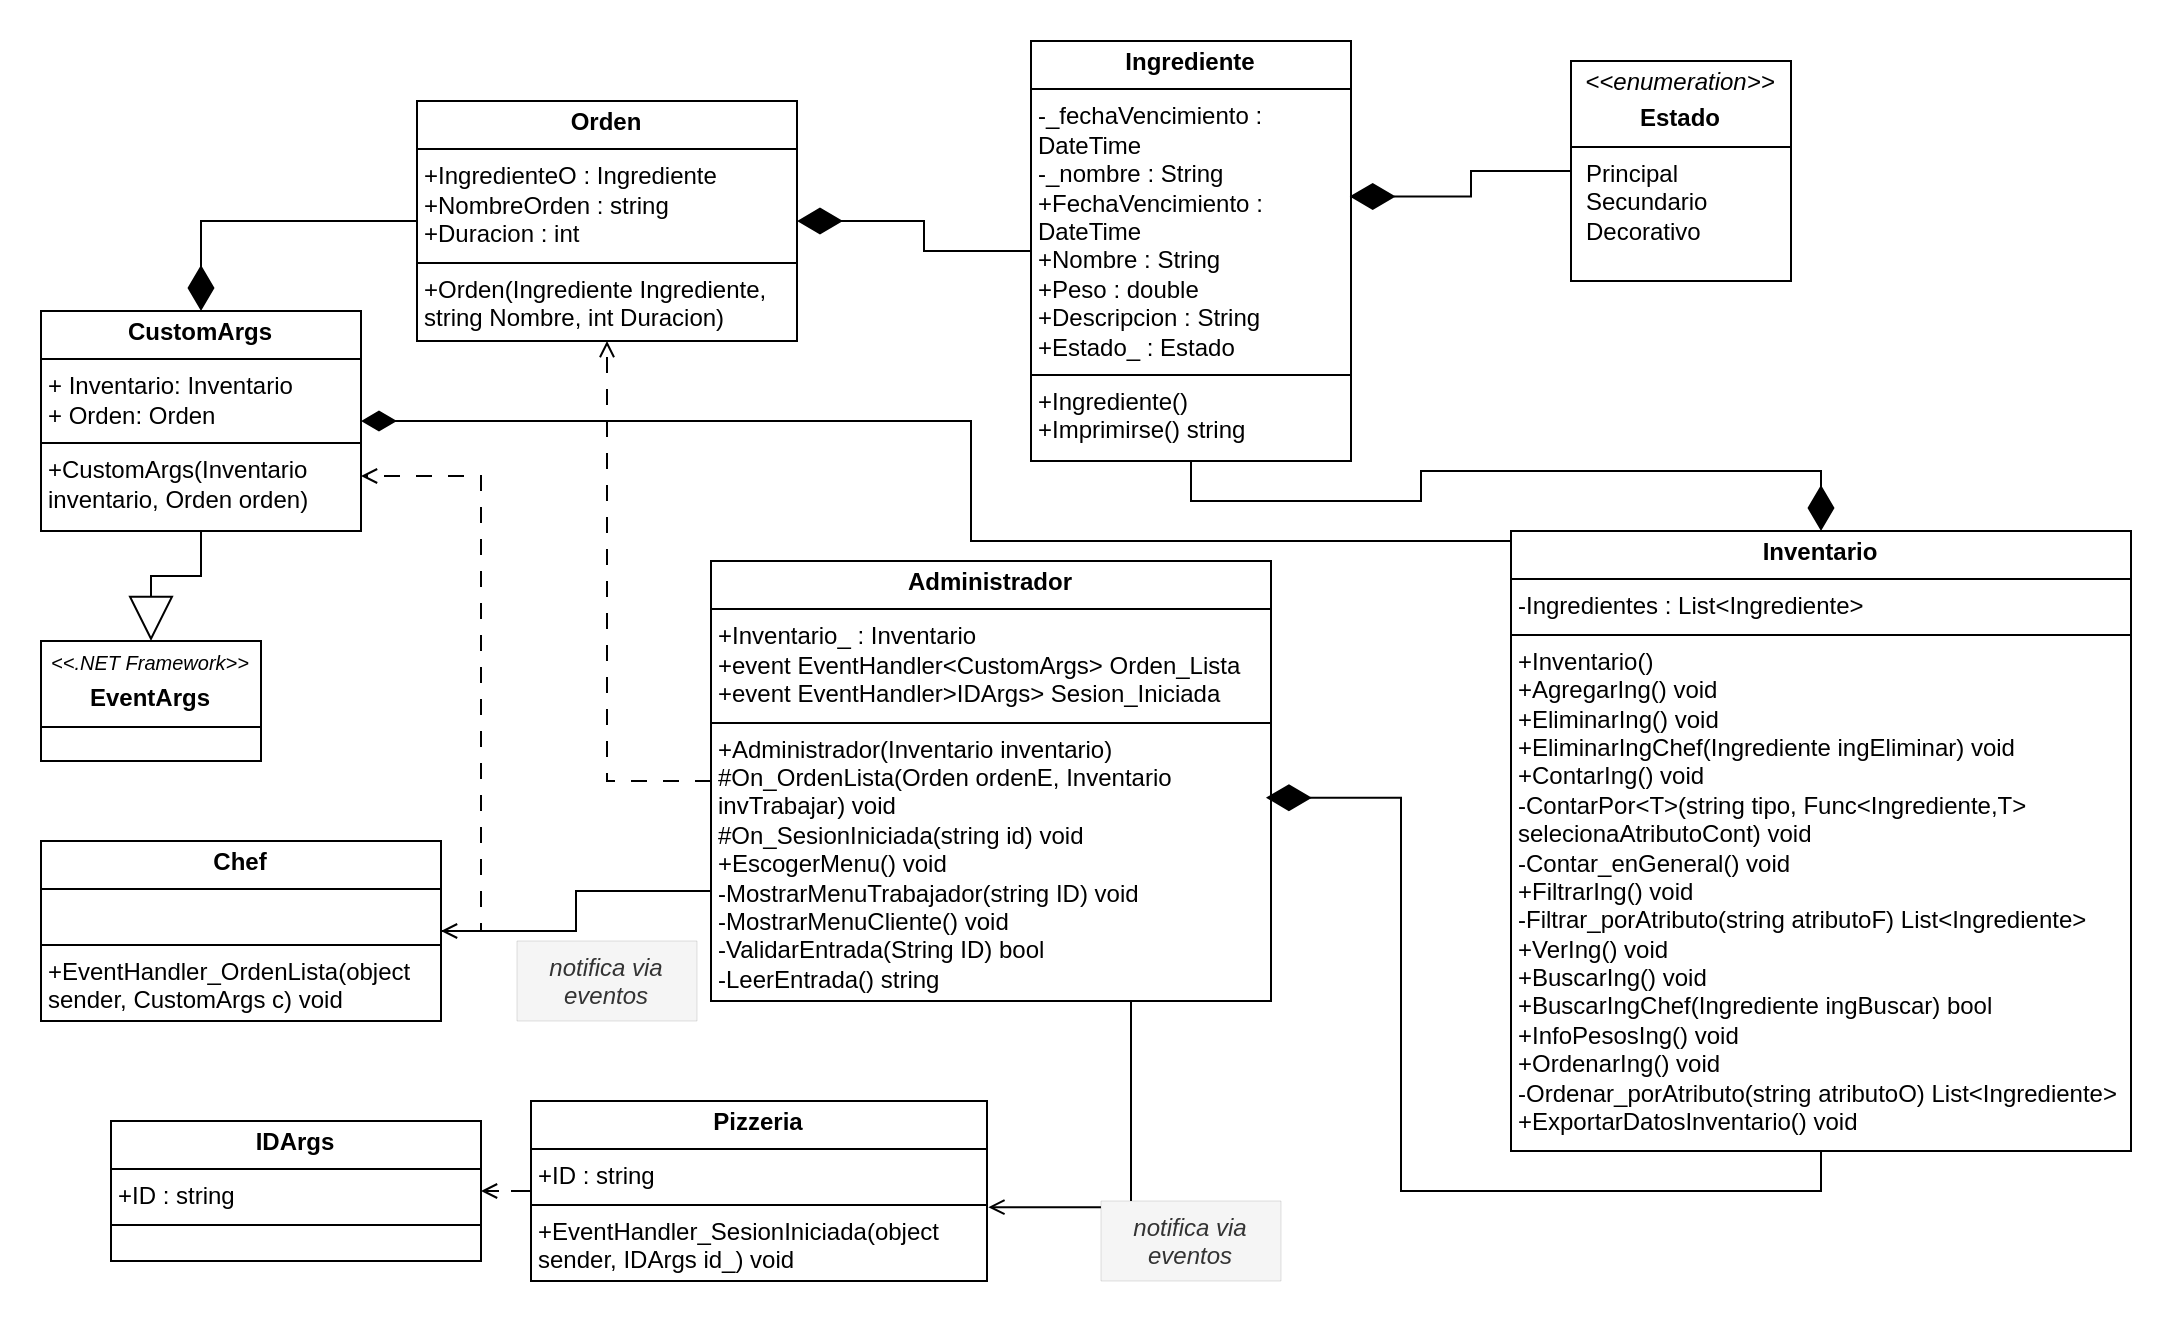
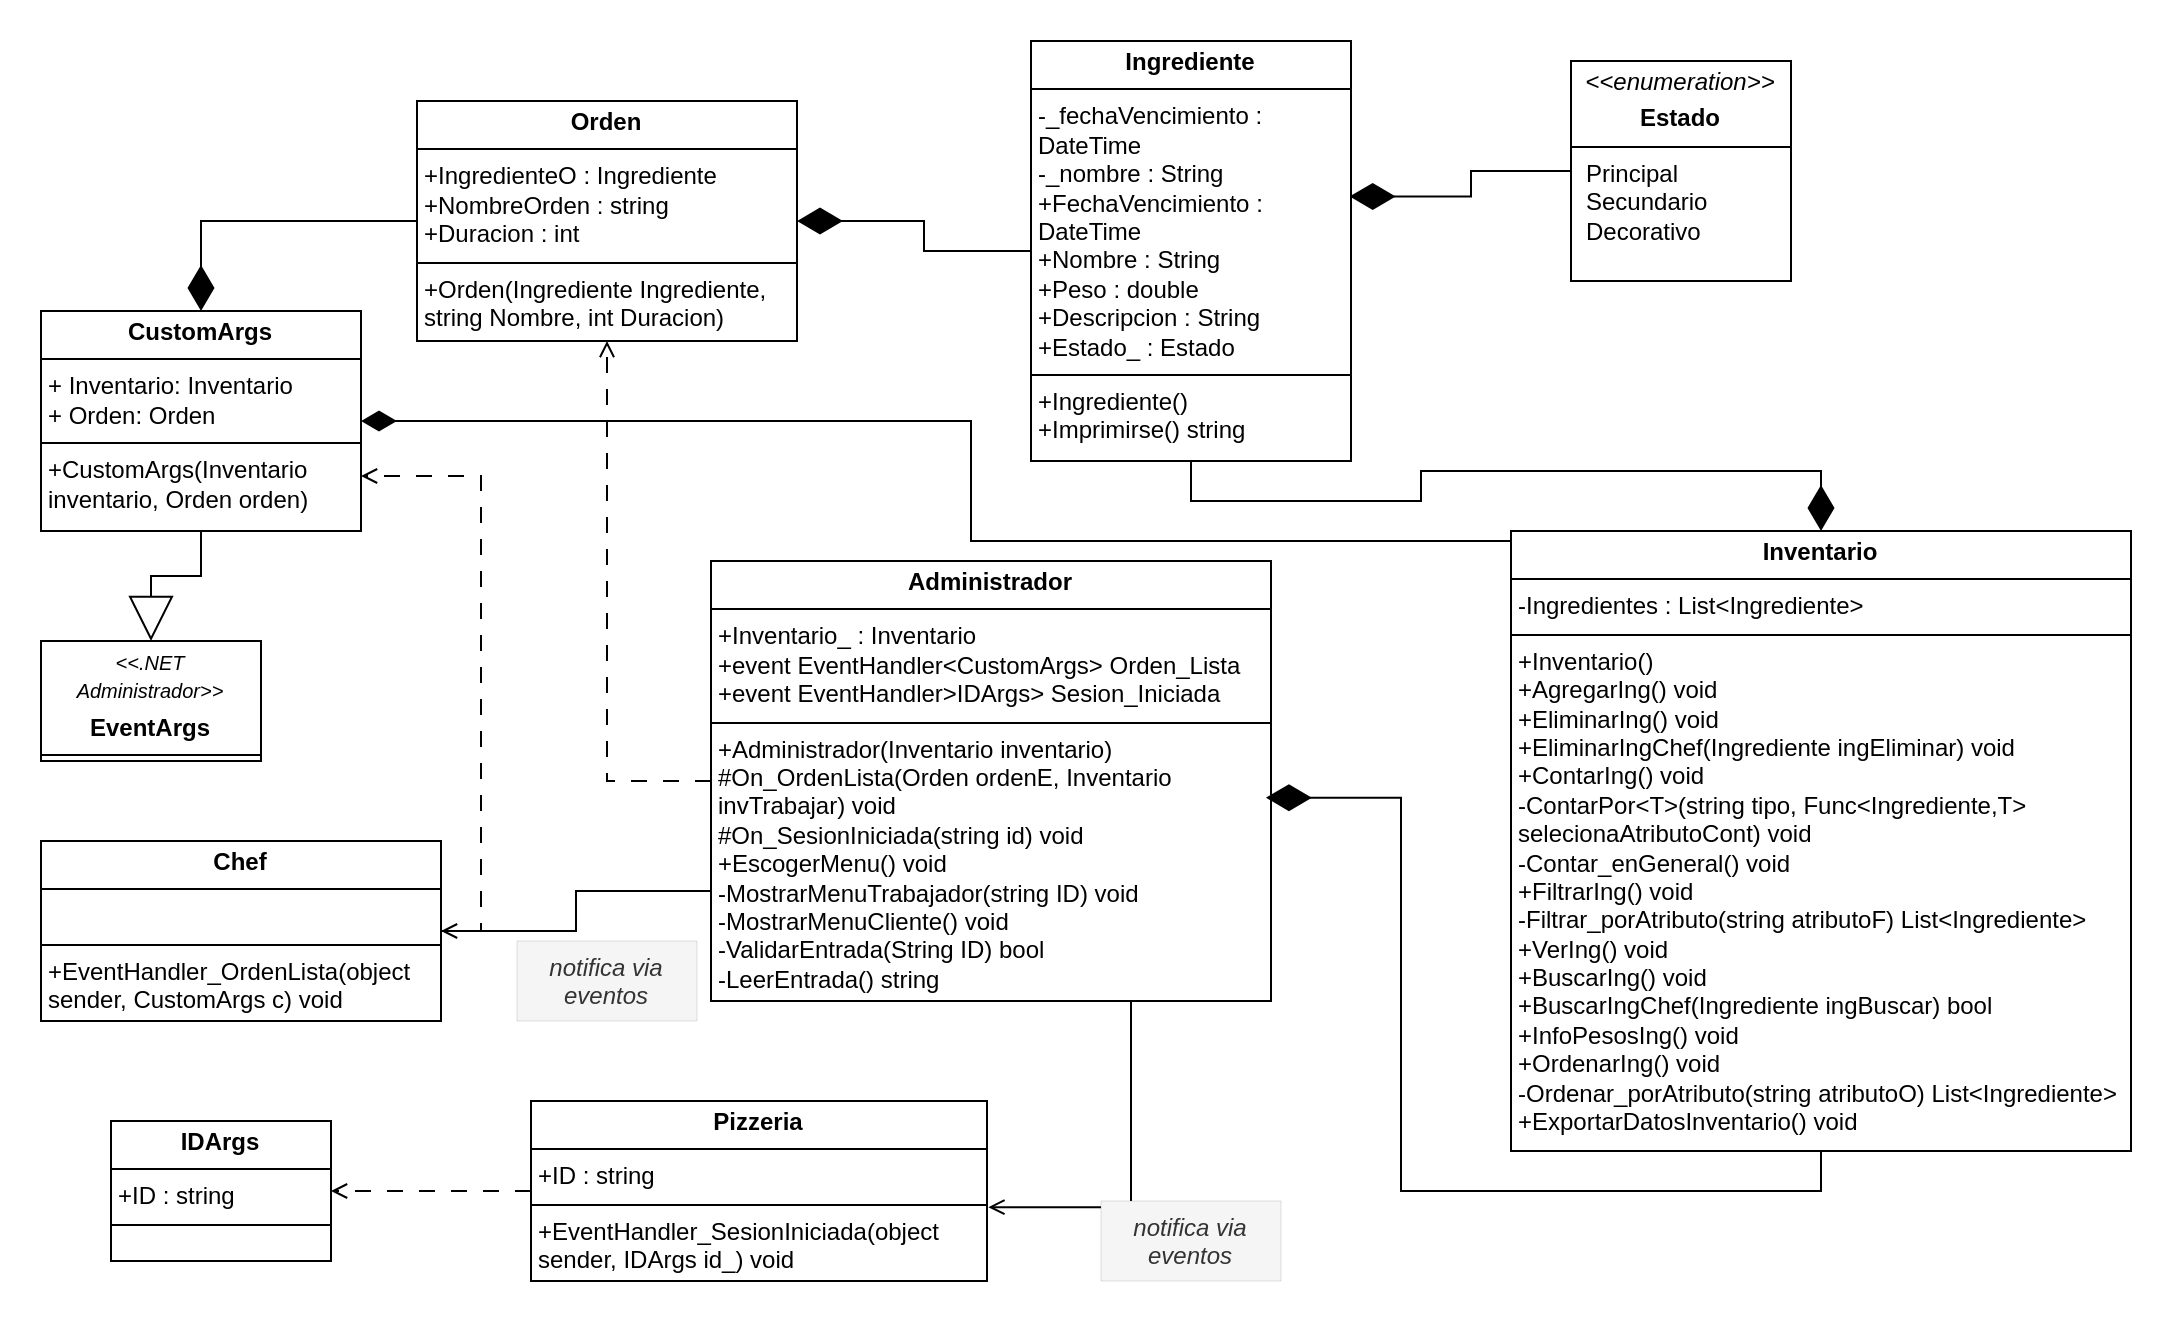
node "<<.NET Framework>> EventArgs": label "<<.NET Framework>> EventArgs" -> "<<.NET Administrador>> EventArgs"
node "IDArgs +ID : string": size 370x140 -> 220x140
